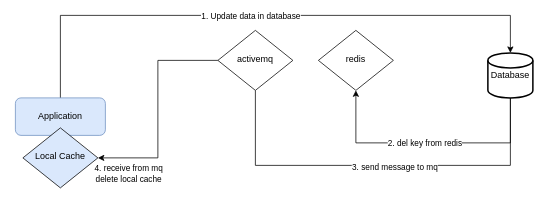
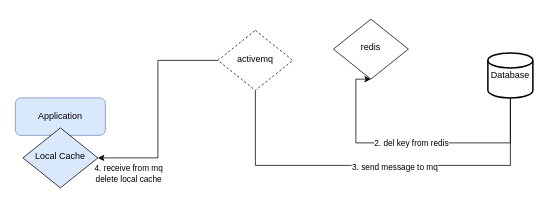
edge "Application" -> "Database": removed, label "1. Update data in database"
node "activemq": style solid -> dashed
node "redis": moved (356, 60) -> (371, 49)
